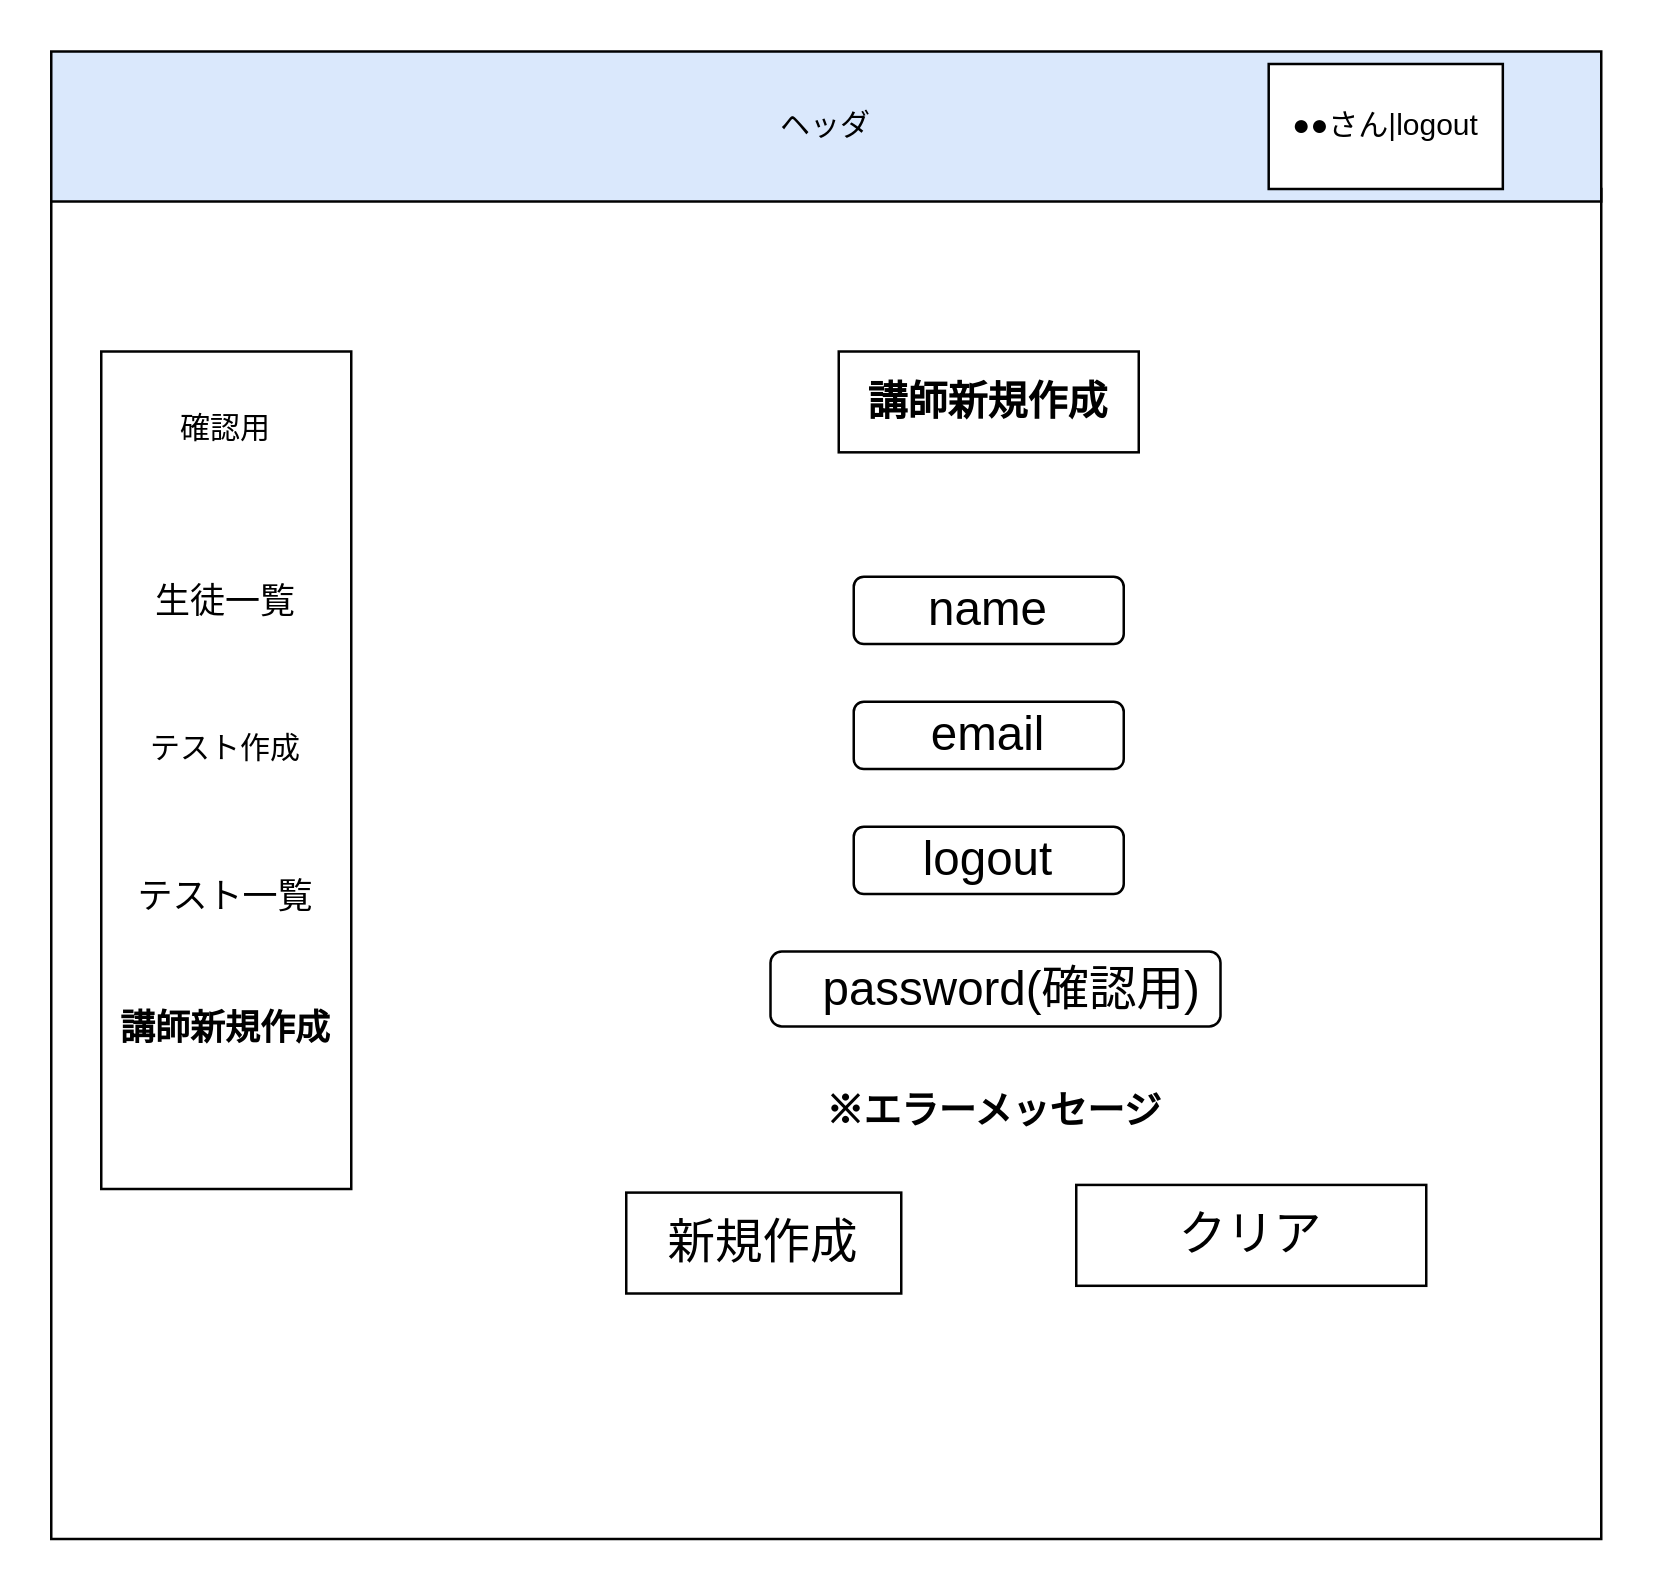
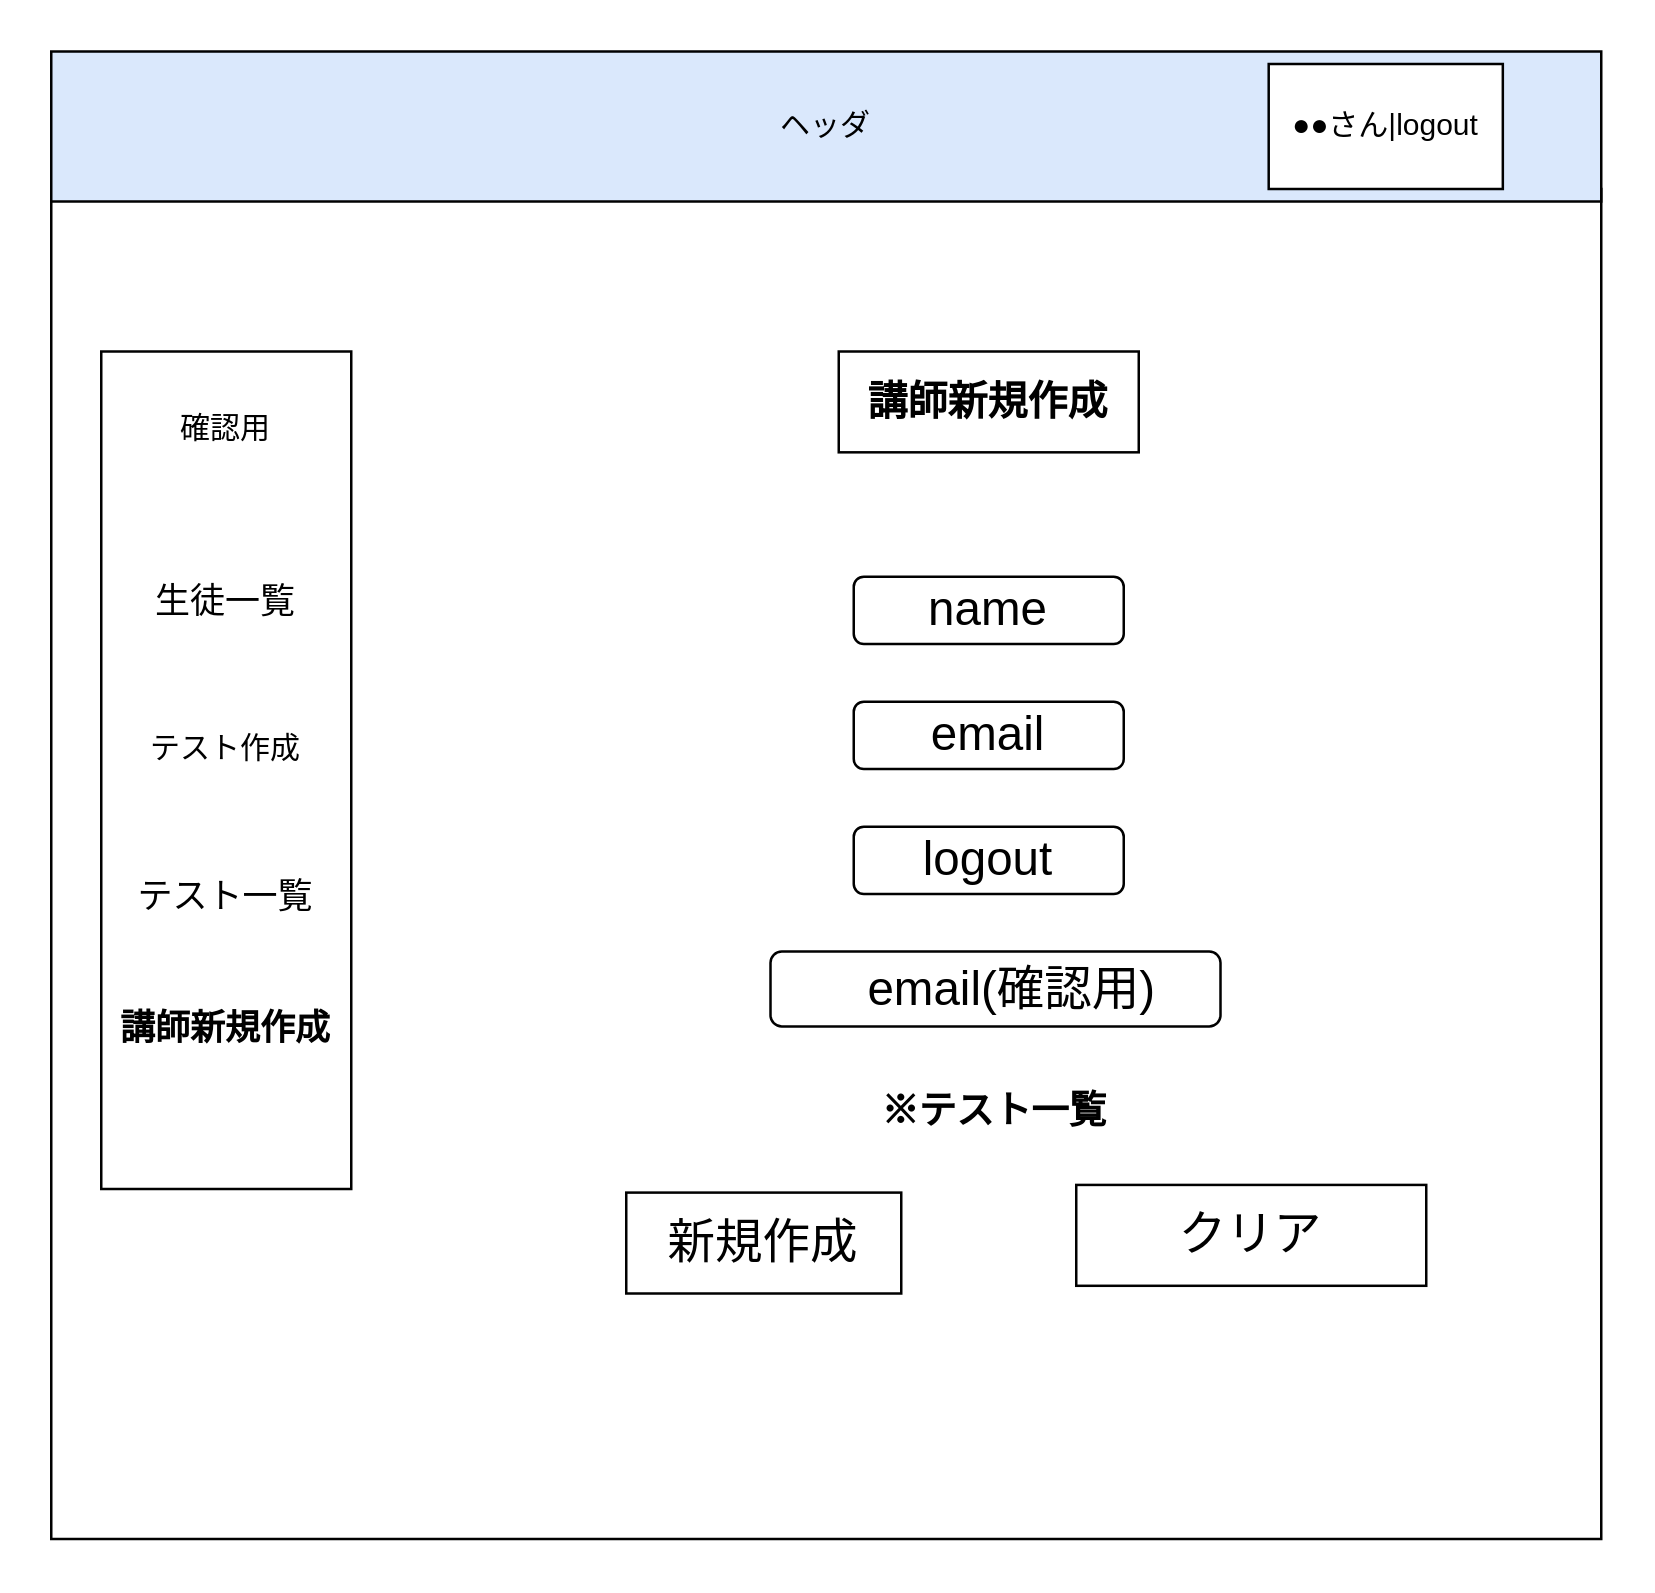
node "password(確認用)": label "password(確認用)" -> "email(確認用)"
node "※エラーメッセージ": label "※エラーメッセージ" -> "※テスト一覧"
